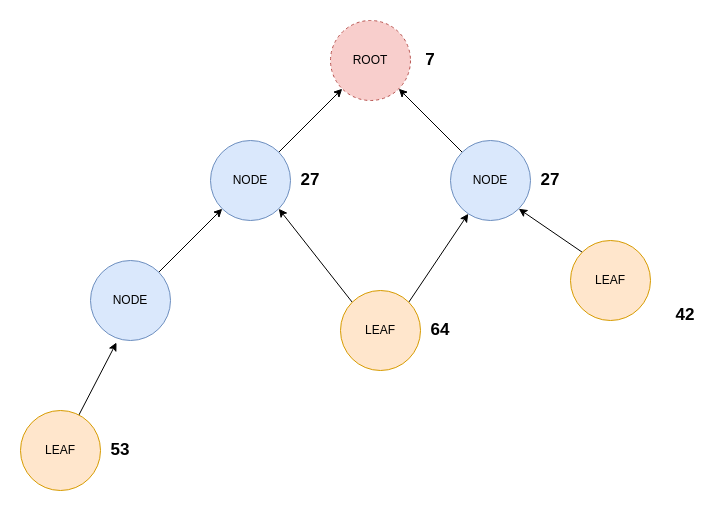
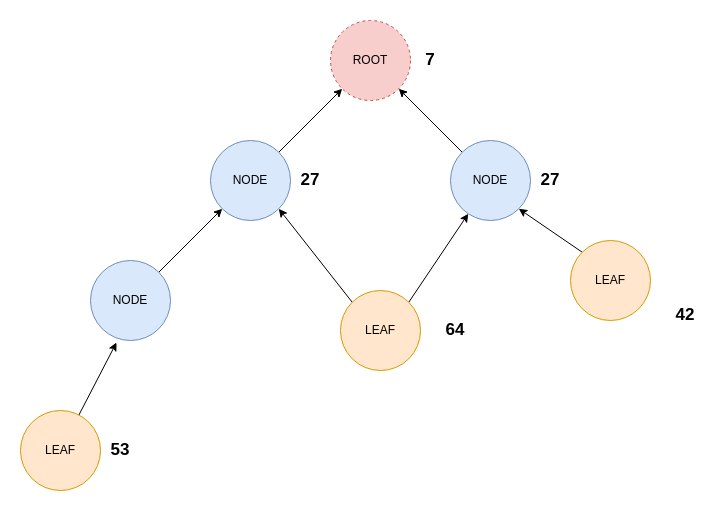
node "64": moved (441, 331) -> (456, 331)
